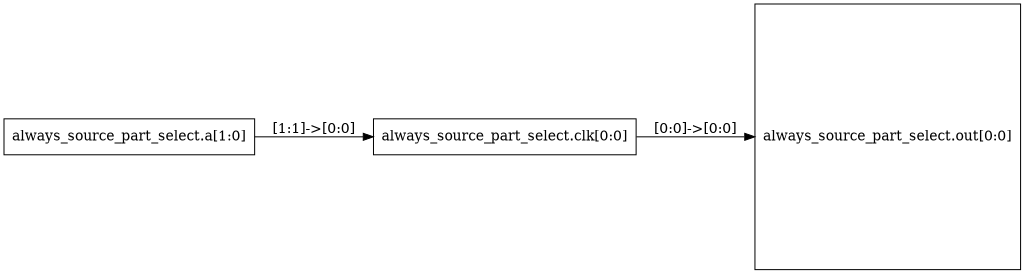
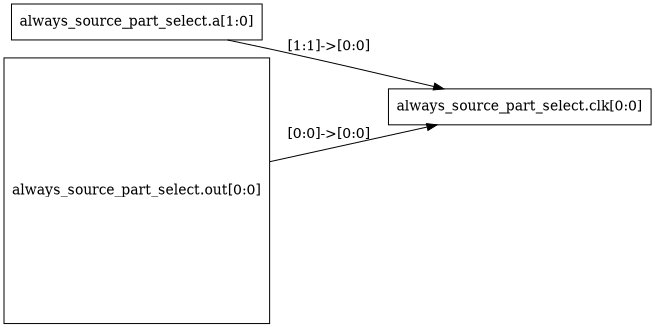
edge "always_source_part_select.clk[0:0]" -> "always_source_part_select.out[0:0]": reversed
